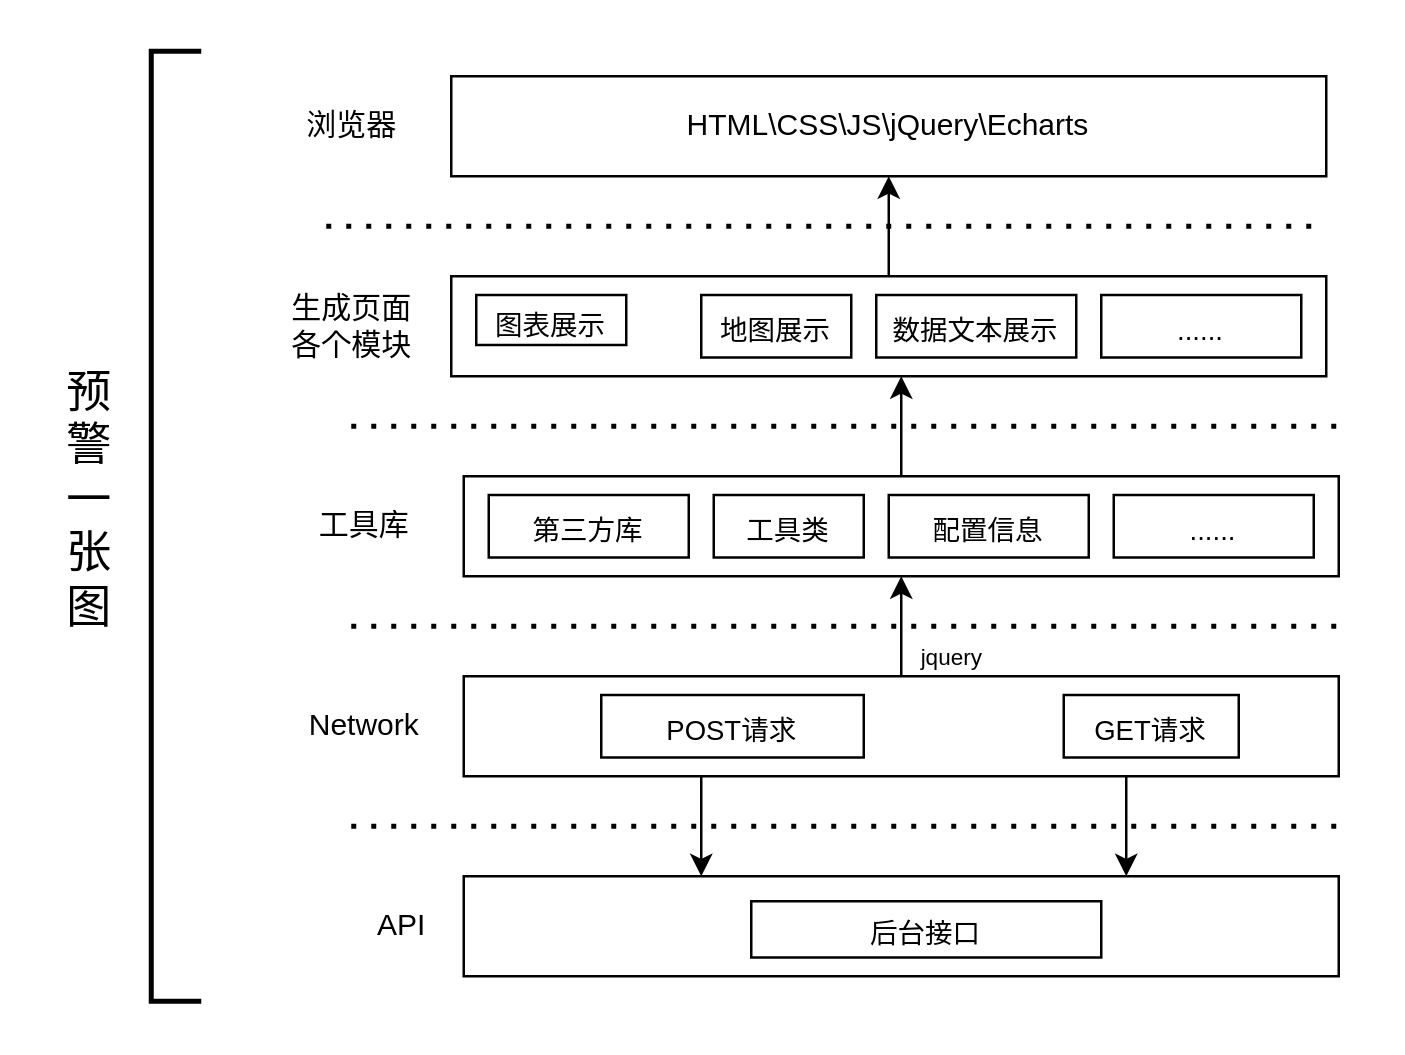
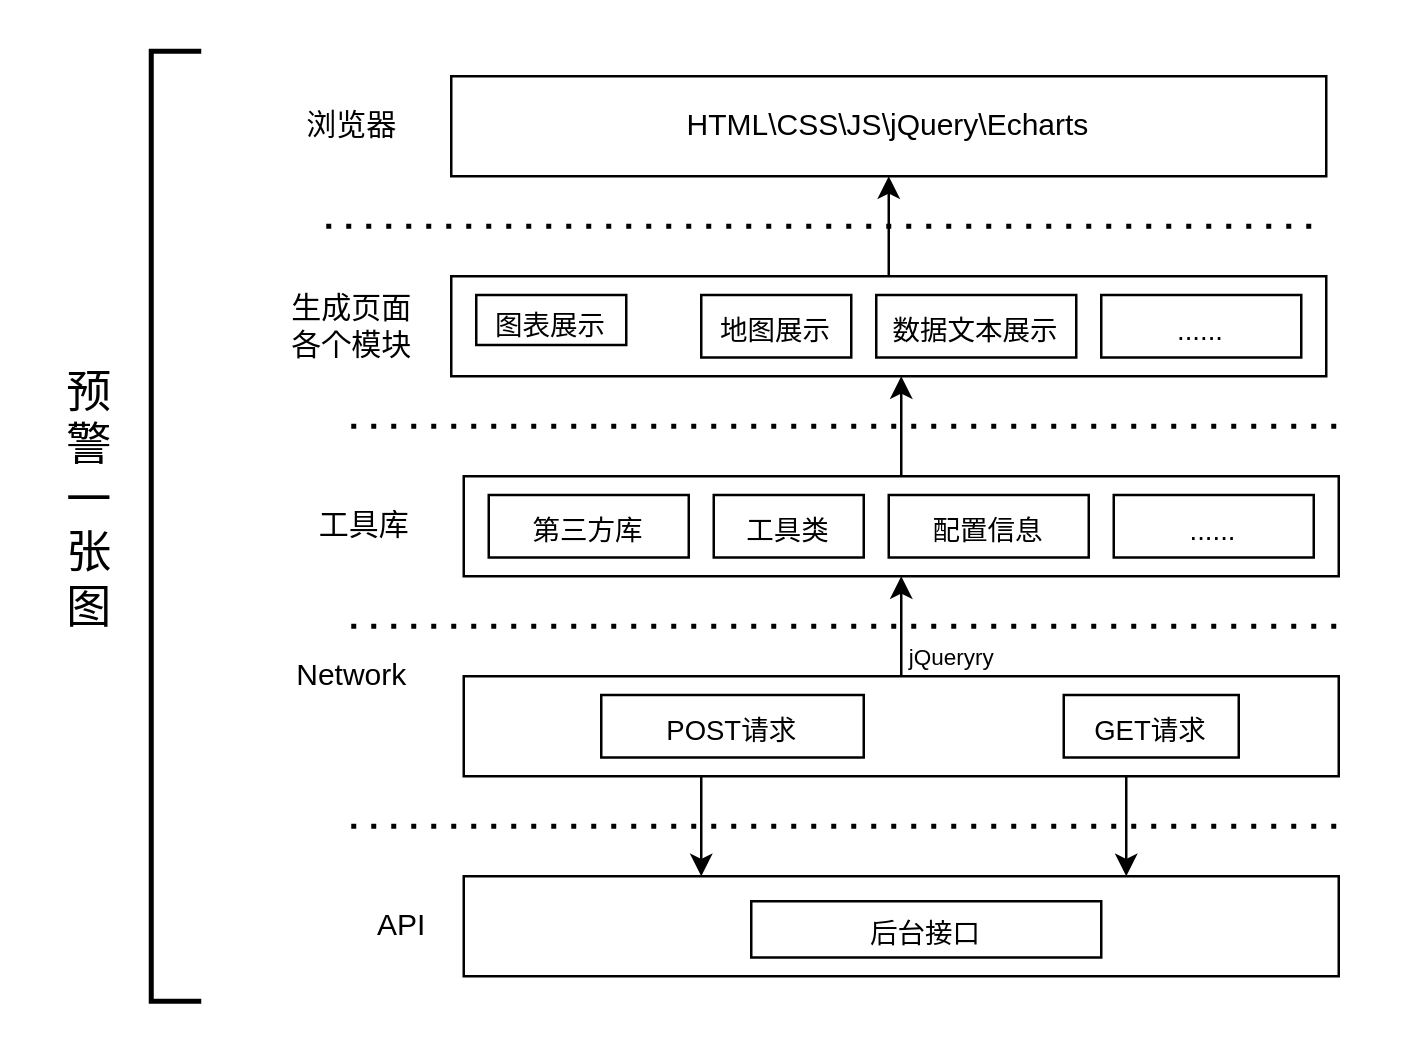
node "jquery": label "jquery" -> "jQueryry"
node "Network": moved (364, 726) -> (351, 676)
